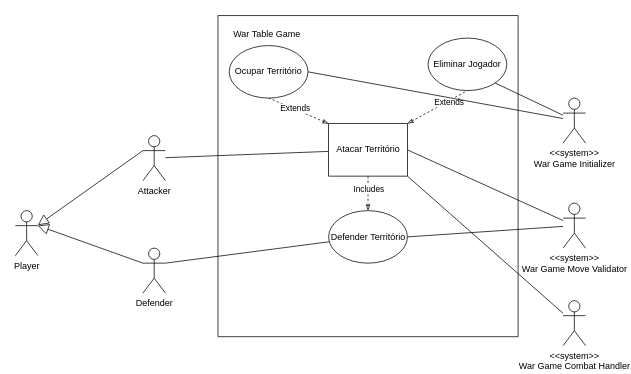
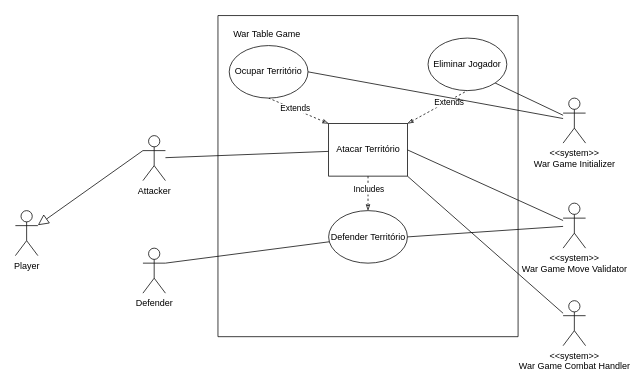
edge "Defender" -> "Player": removed
